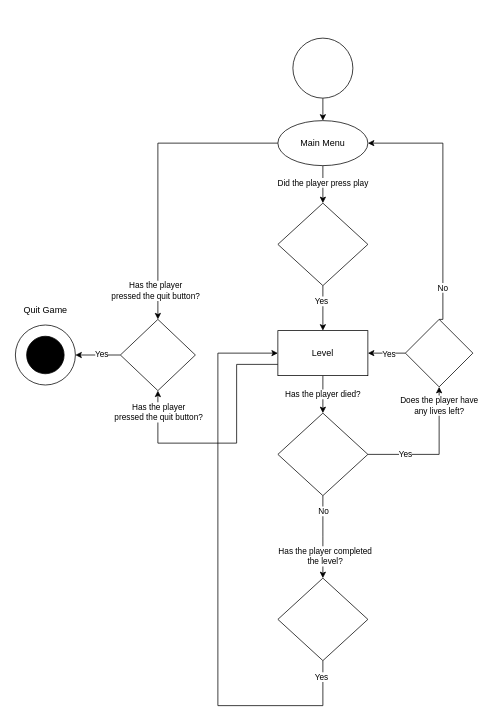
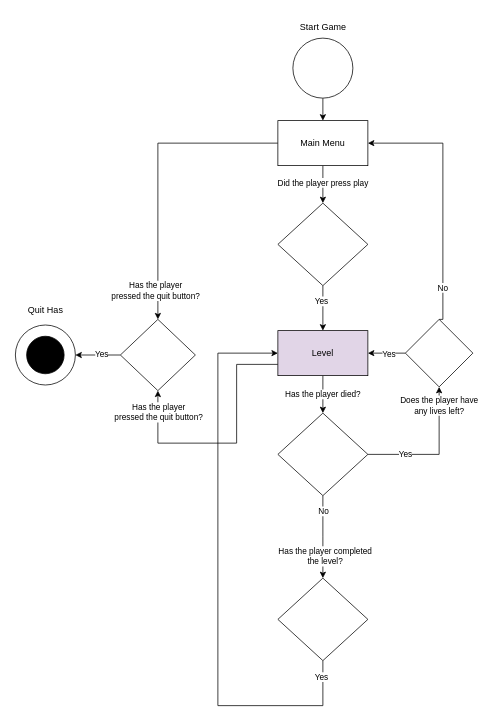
node "Start Game": added
node "Main Menu": shape ellipse -> rectangle
node "Quit Game": label "Quit Game" -> "Quit Has"
node "Level": fillcolor #ffffff -> #e1d5e7
